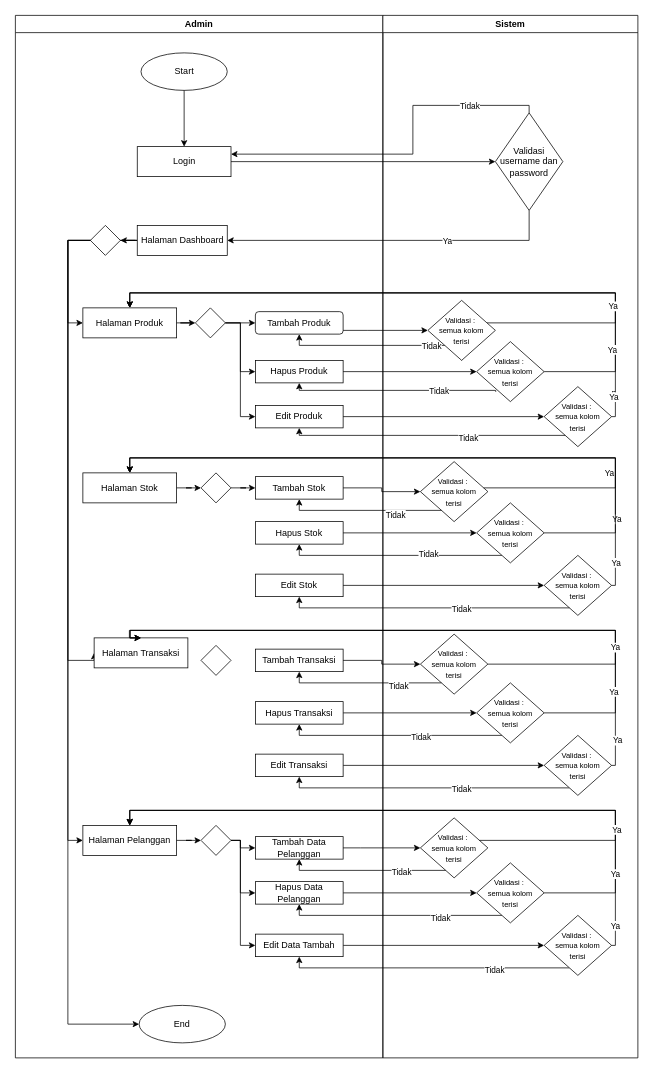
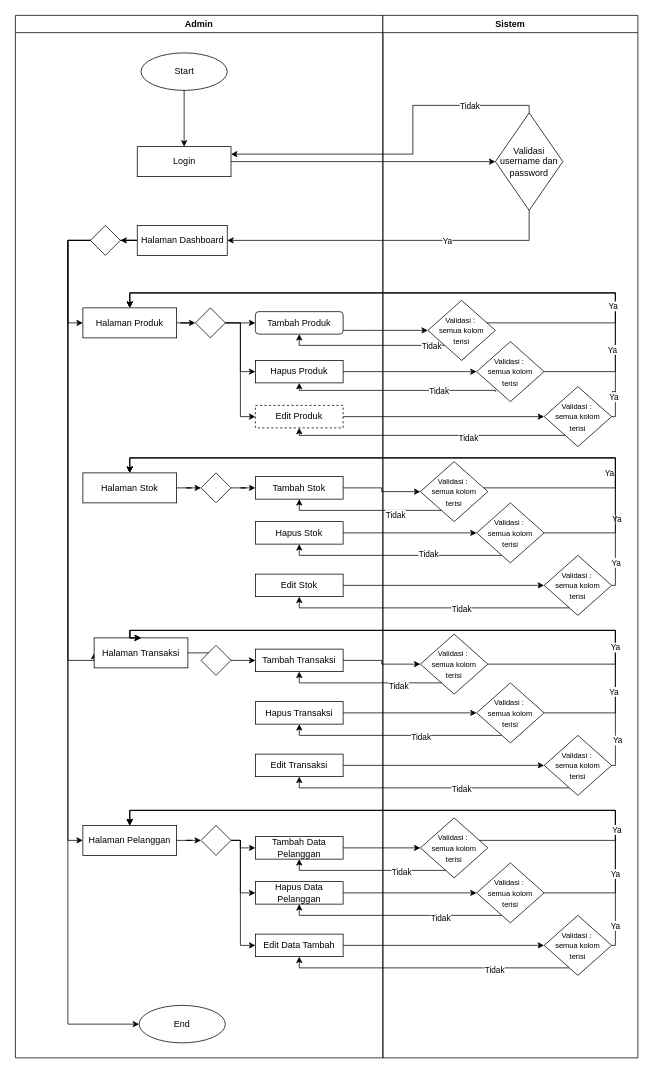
node "Edit Produk": style solid -> dashed
edge "Halaman Transaksi" -> "Tambah Transaksi": added
